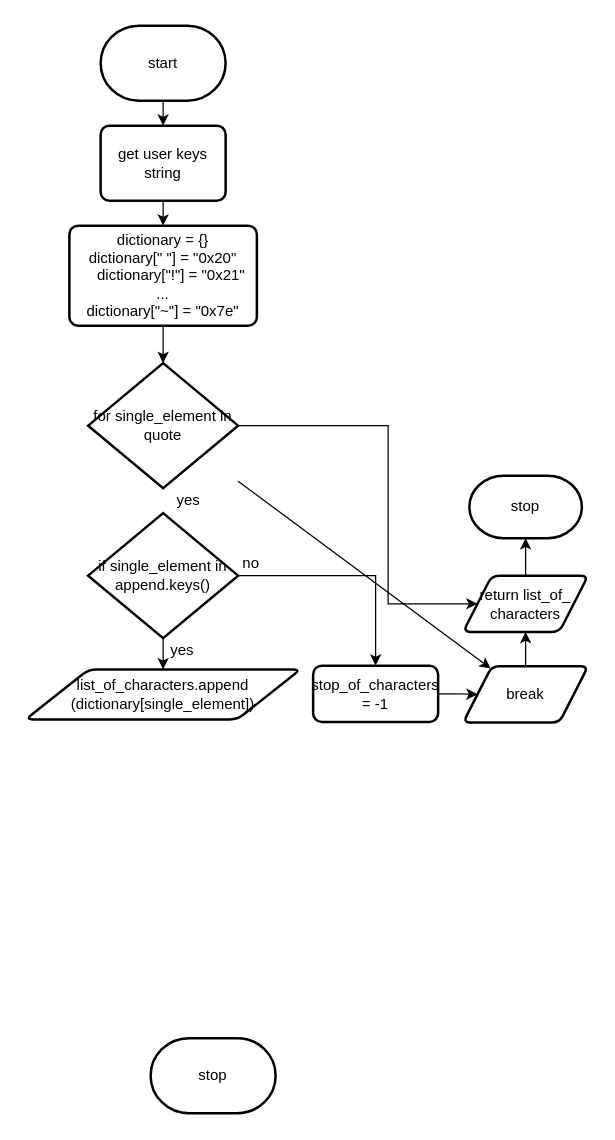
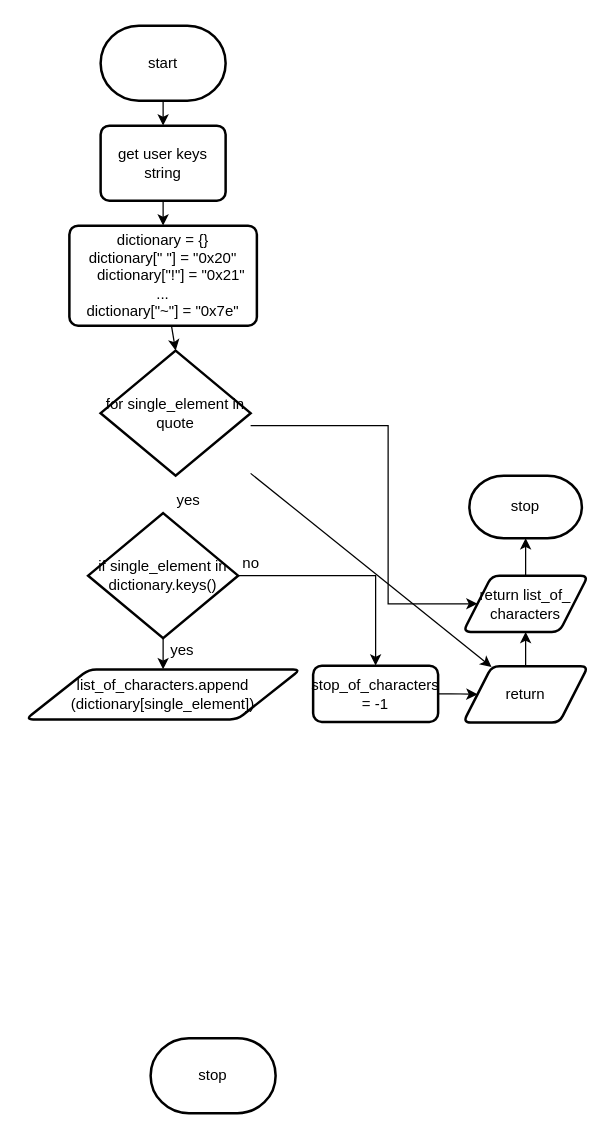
node "for single_element in quote": moved (163, 426) -> (176, 413)
node "if single_element in append.keys()": label "if single_element in append.keys()" -> "if single_element in dictionary.keys()"
node "break": label "break" -> "return"
